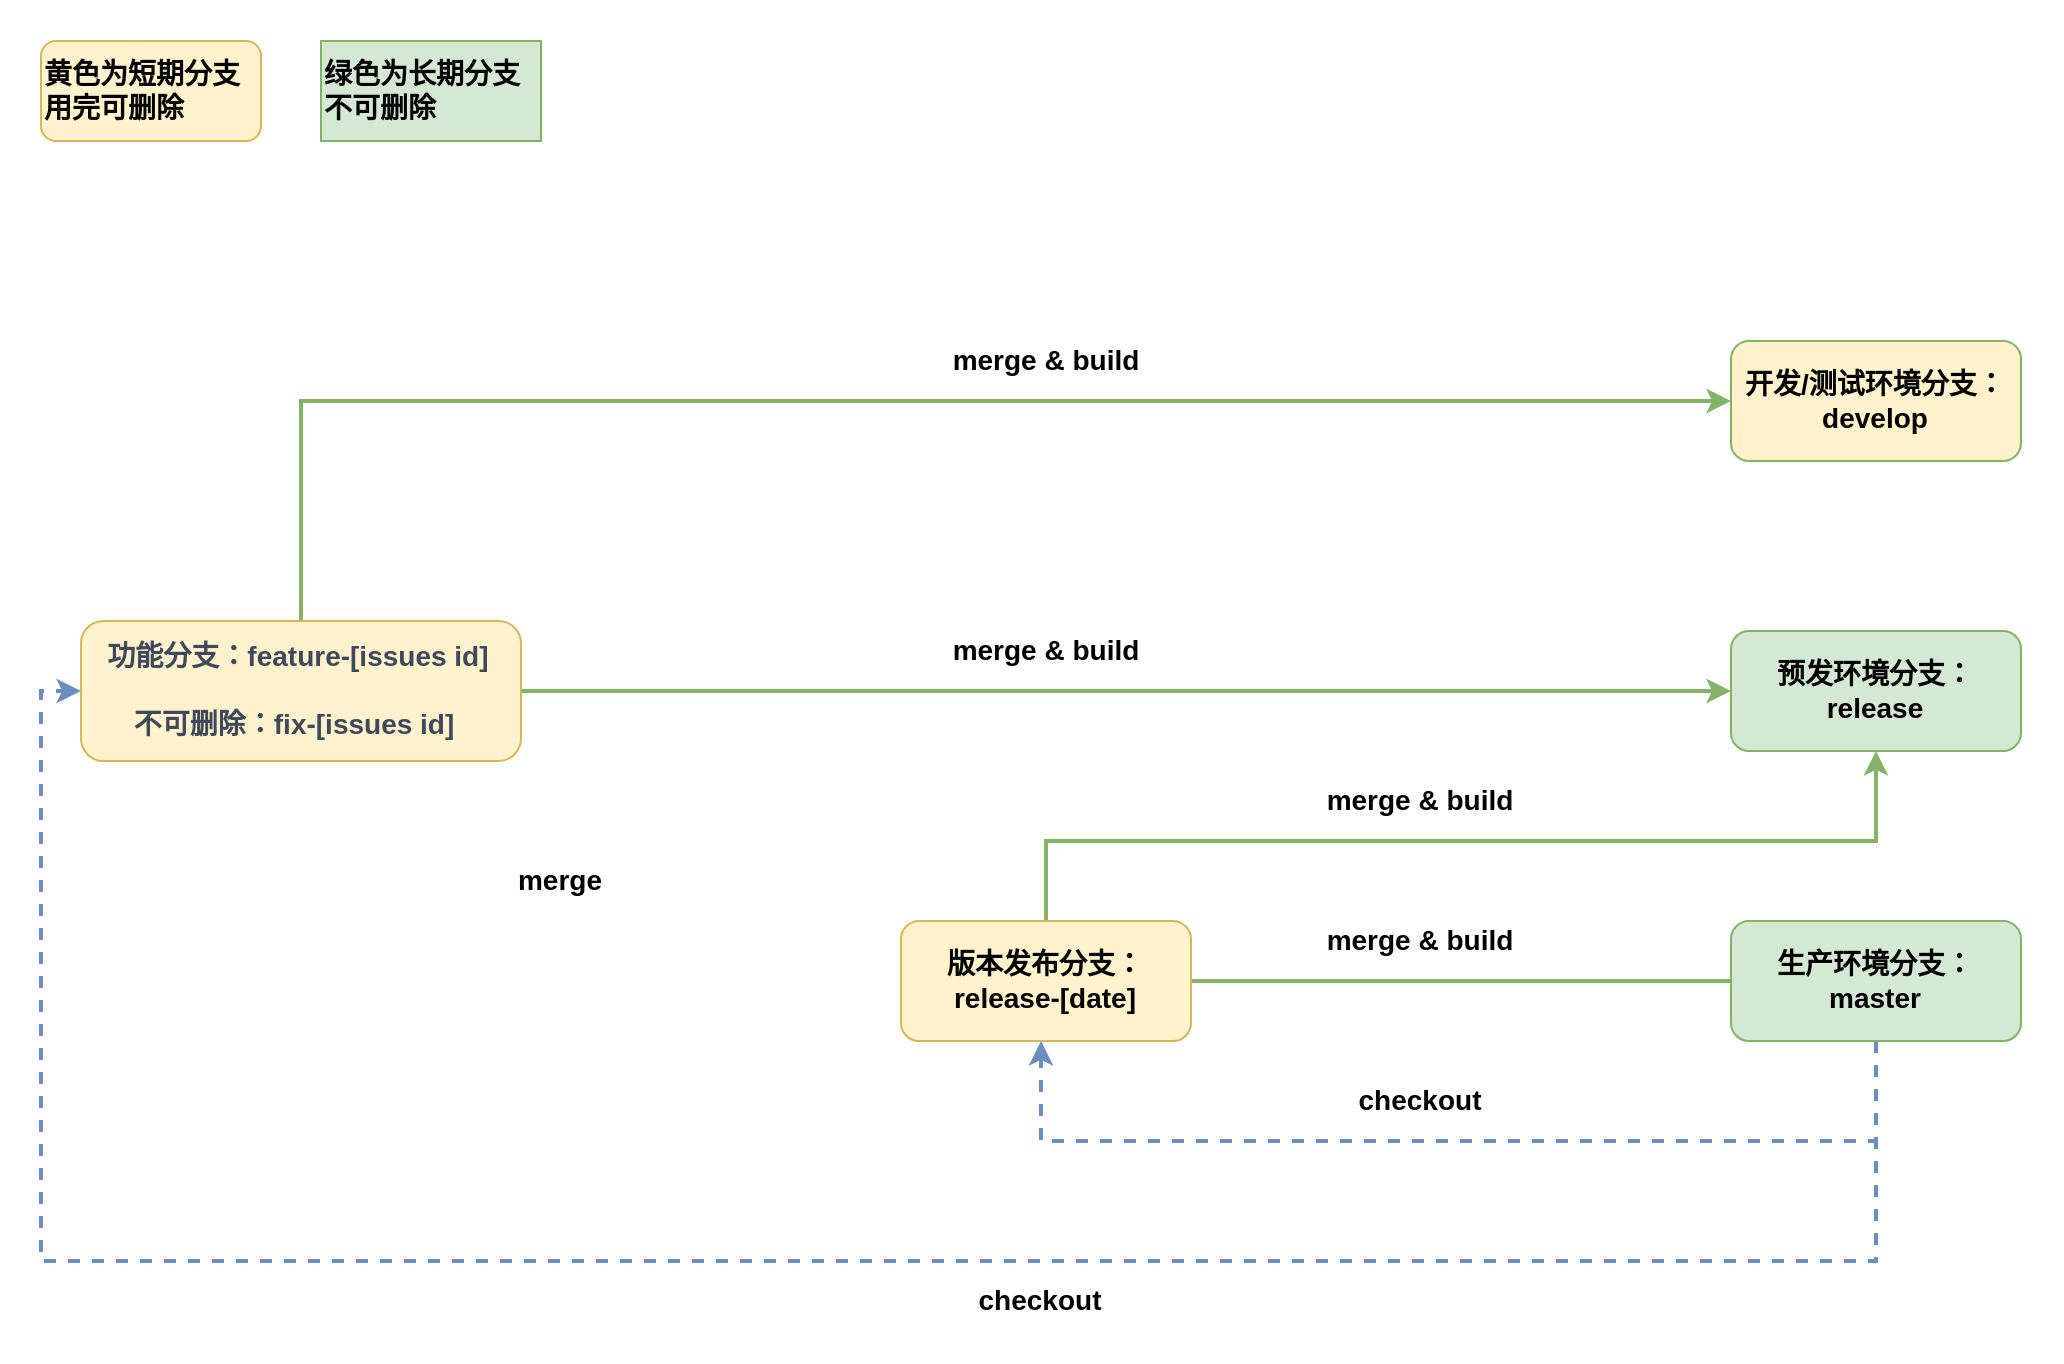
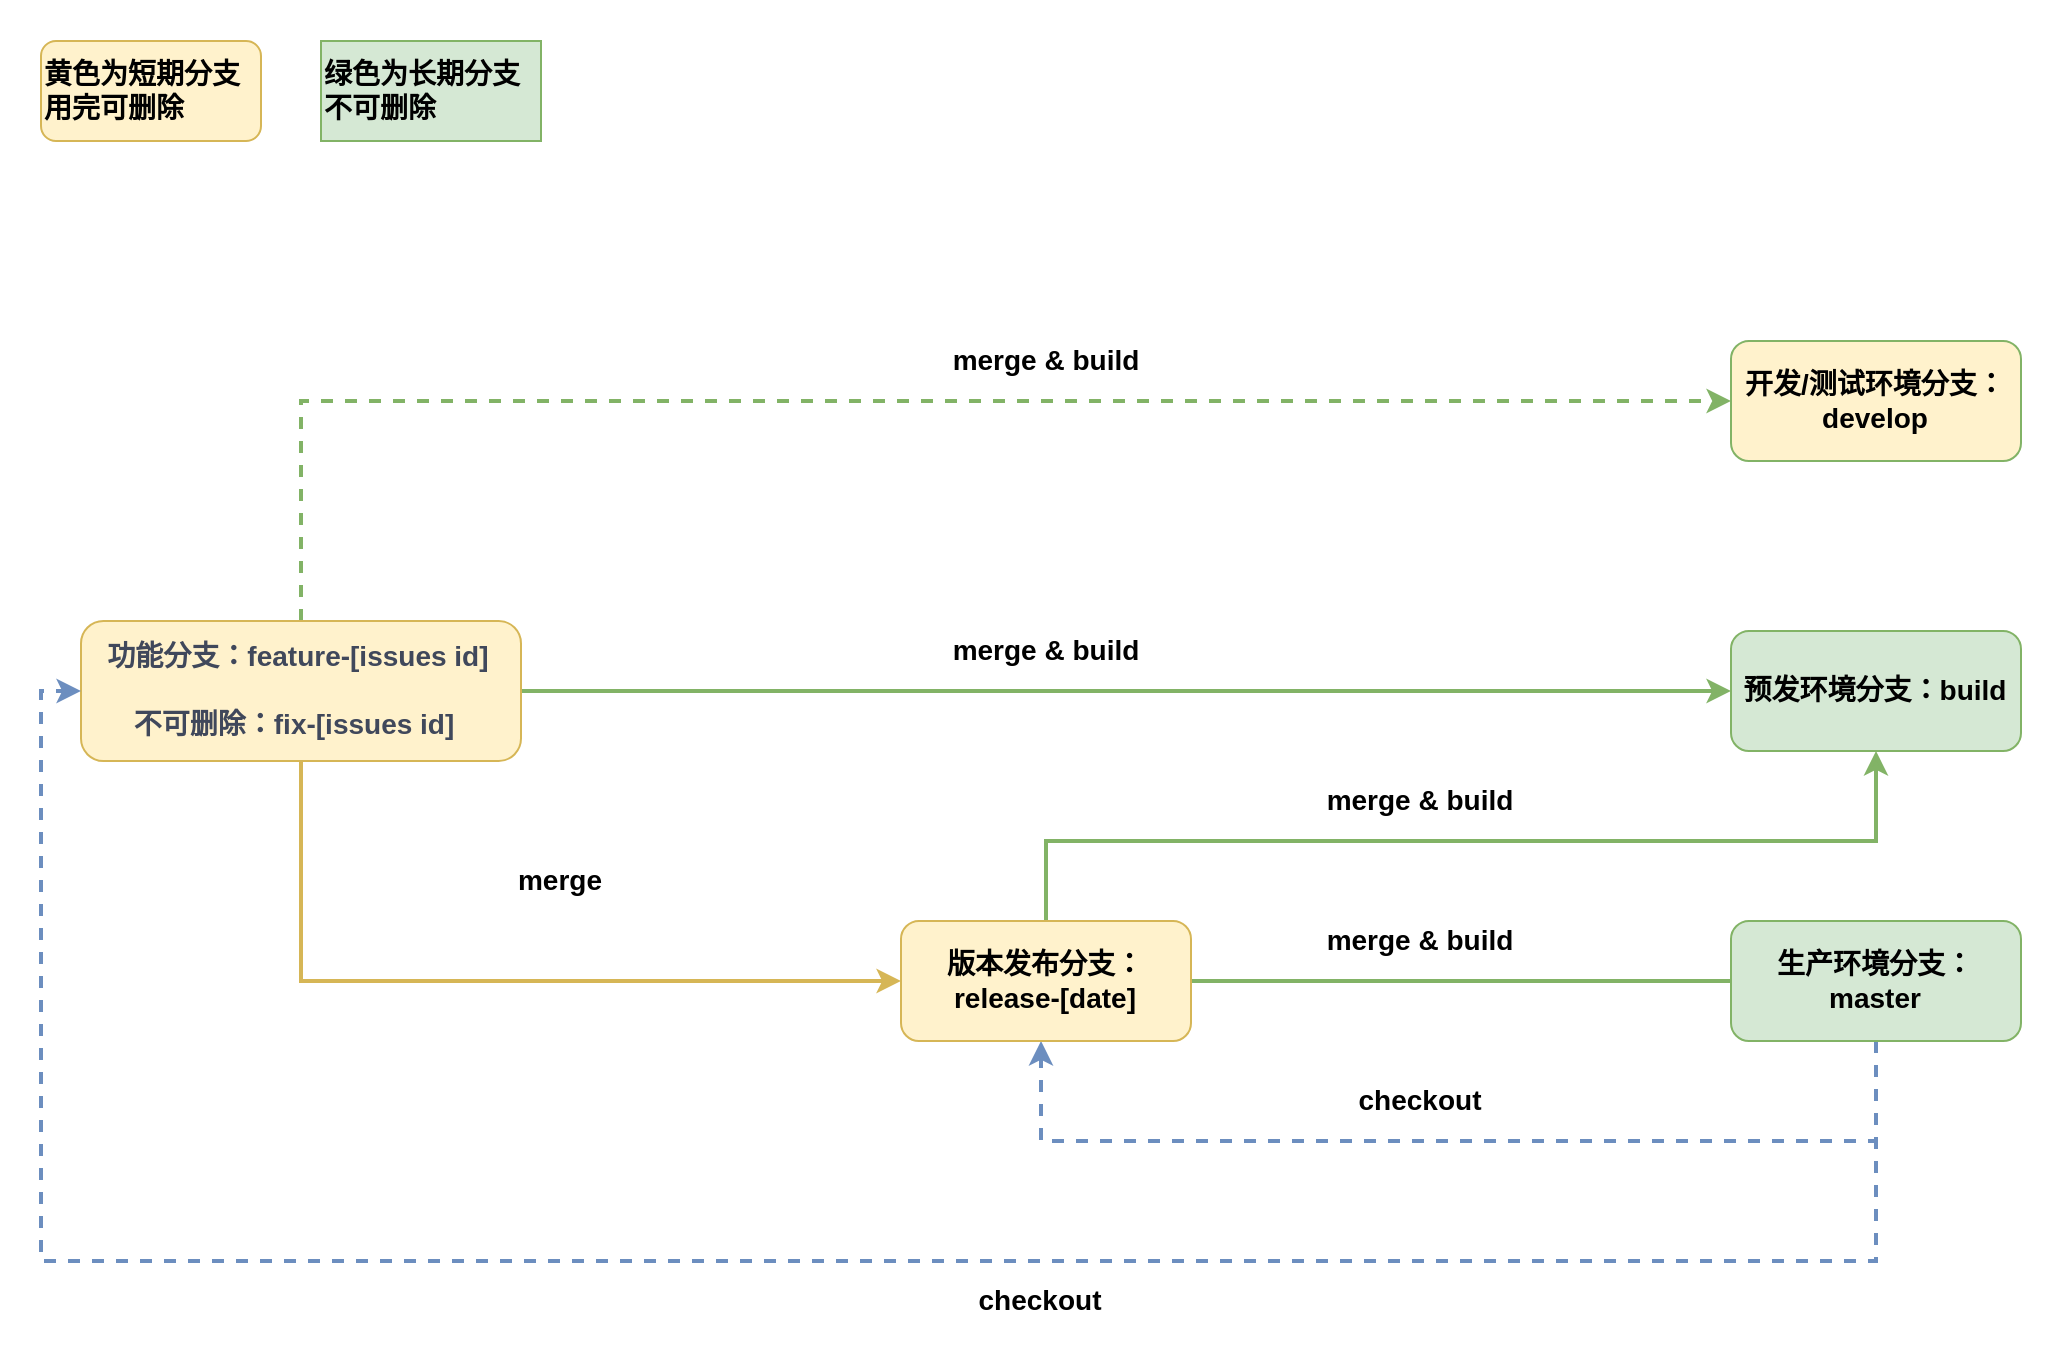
edge "功能分支：feature-[issues id] 不可删除：fix-[issues id]" -> "开发/测试环境分支：develop": style solid -> dashed
node "预发环境分支：release": label "预发环境分支：release" -> "预发环境分支：build"
edge "功能分支：feature-[issues id] 不可删除：fix-[issues id]" -> "版本发布分支： release-[date]": added
